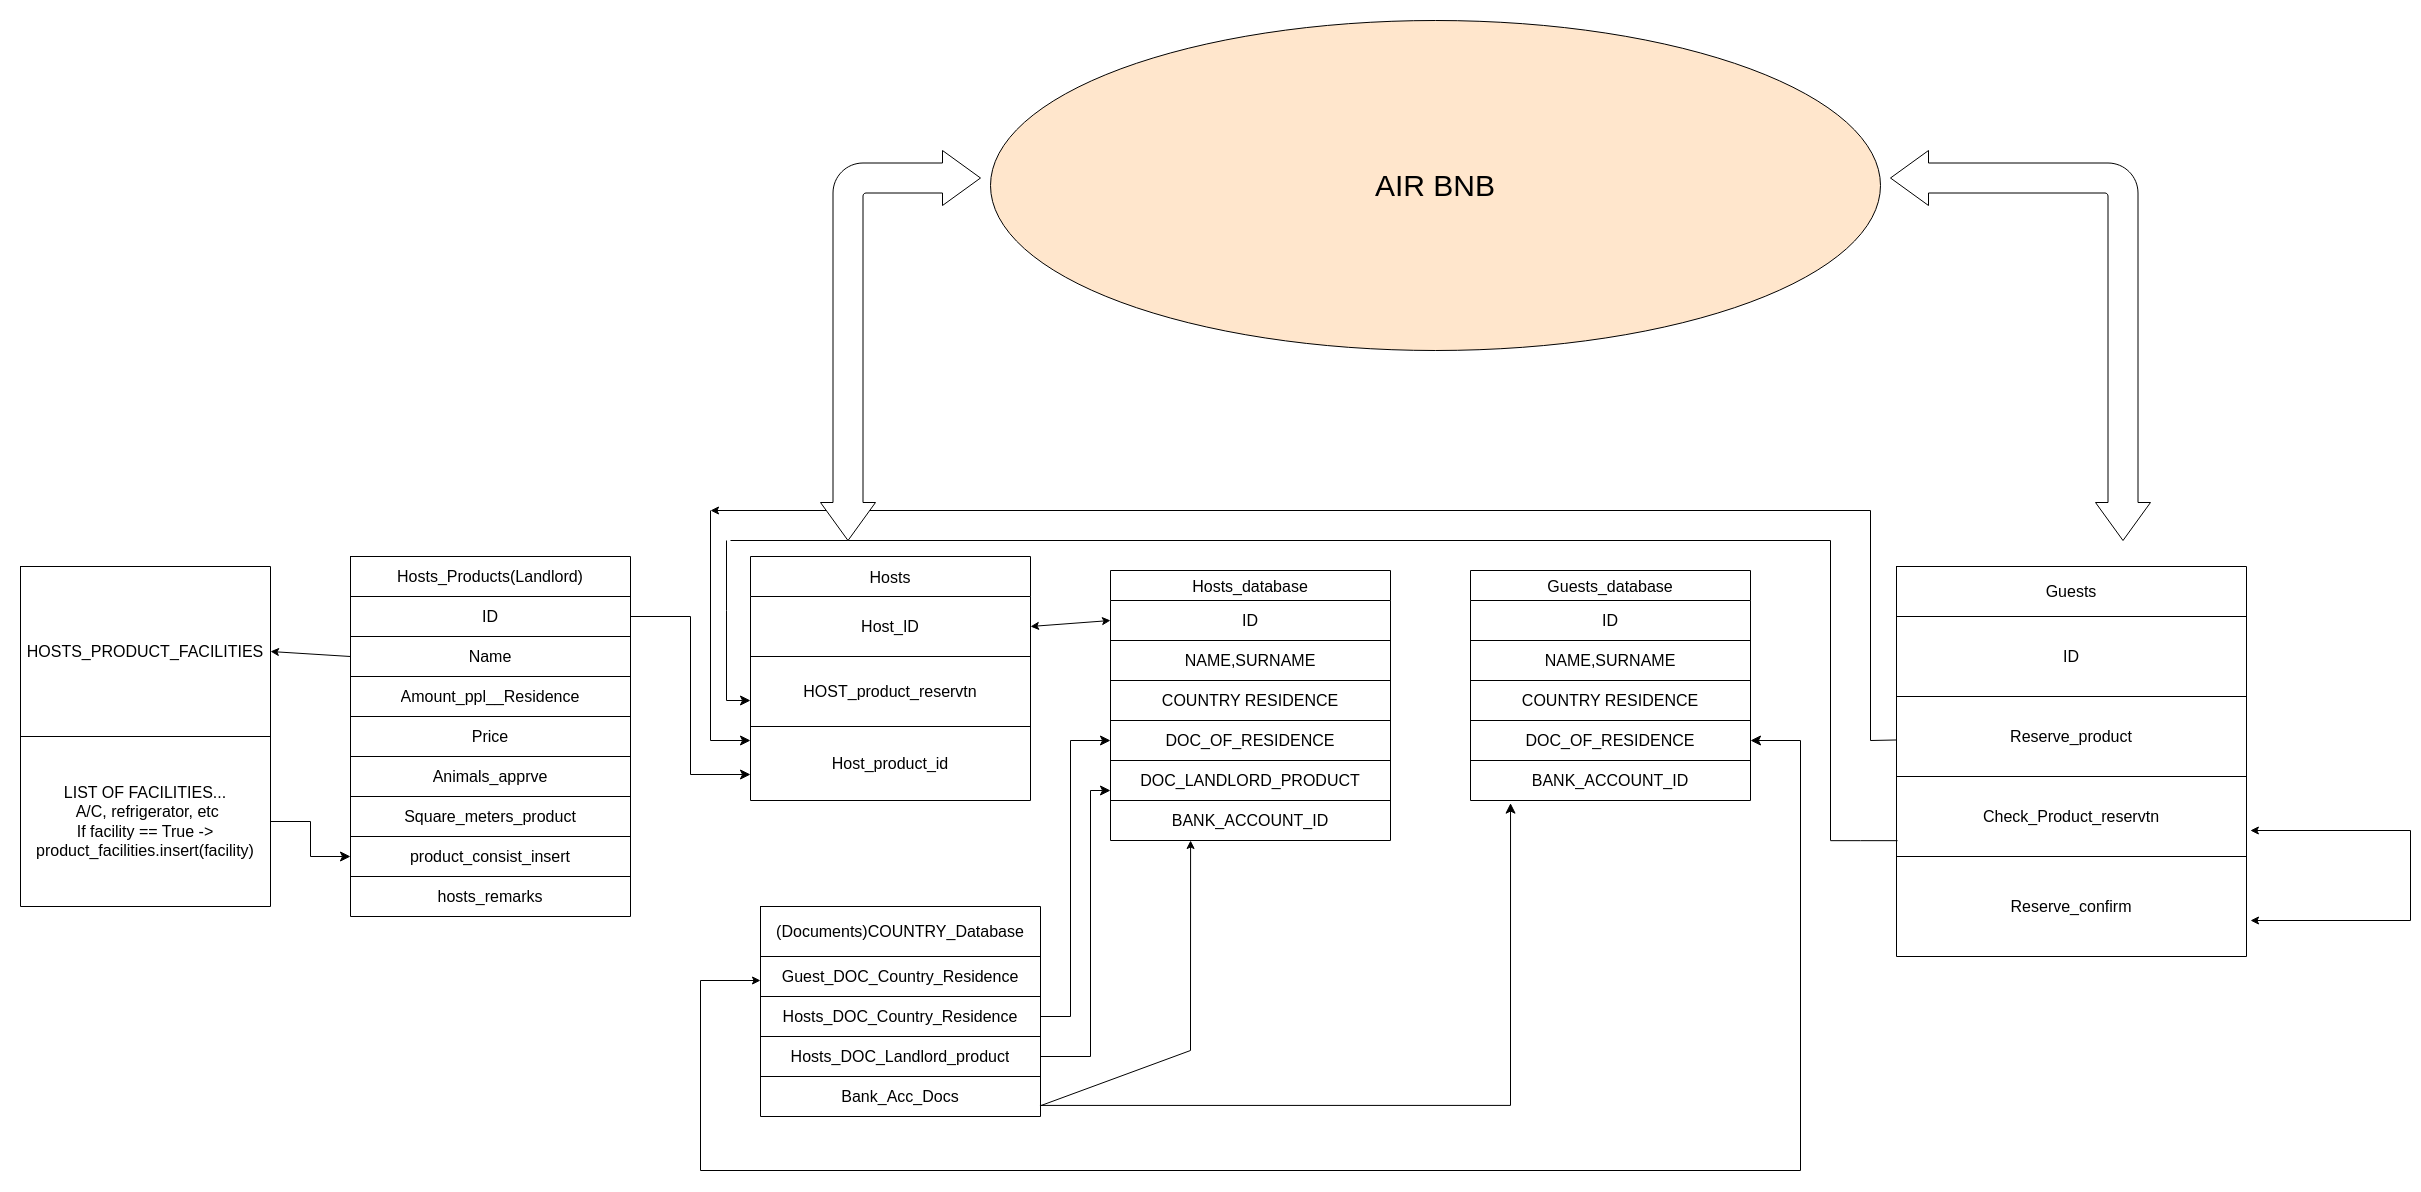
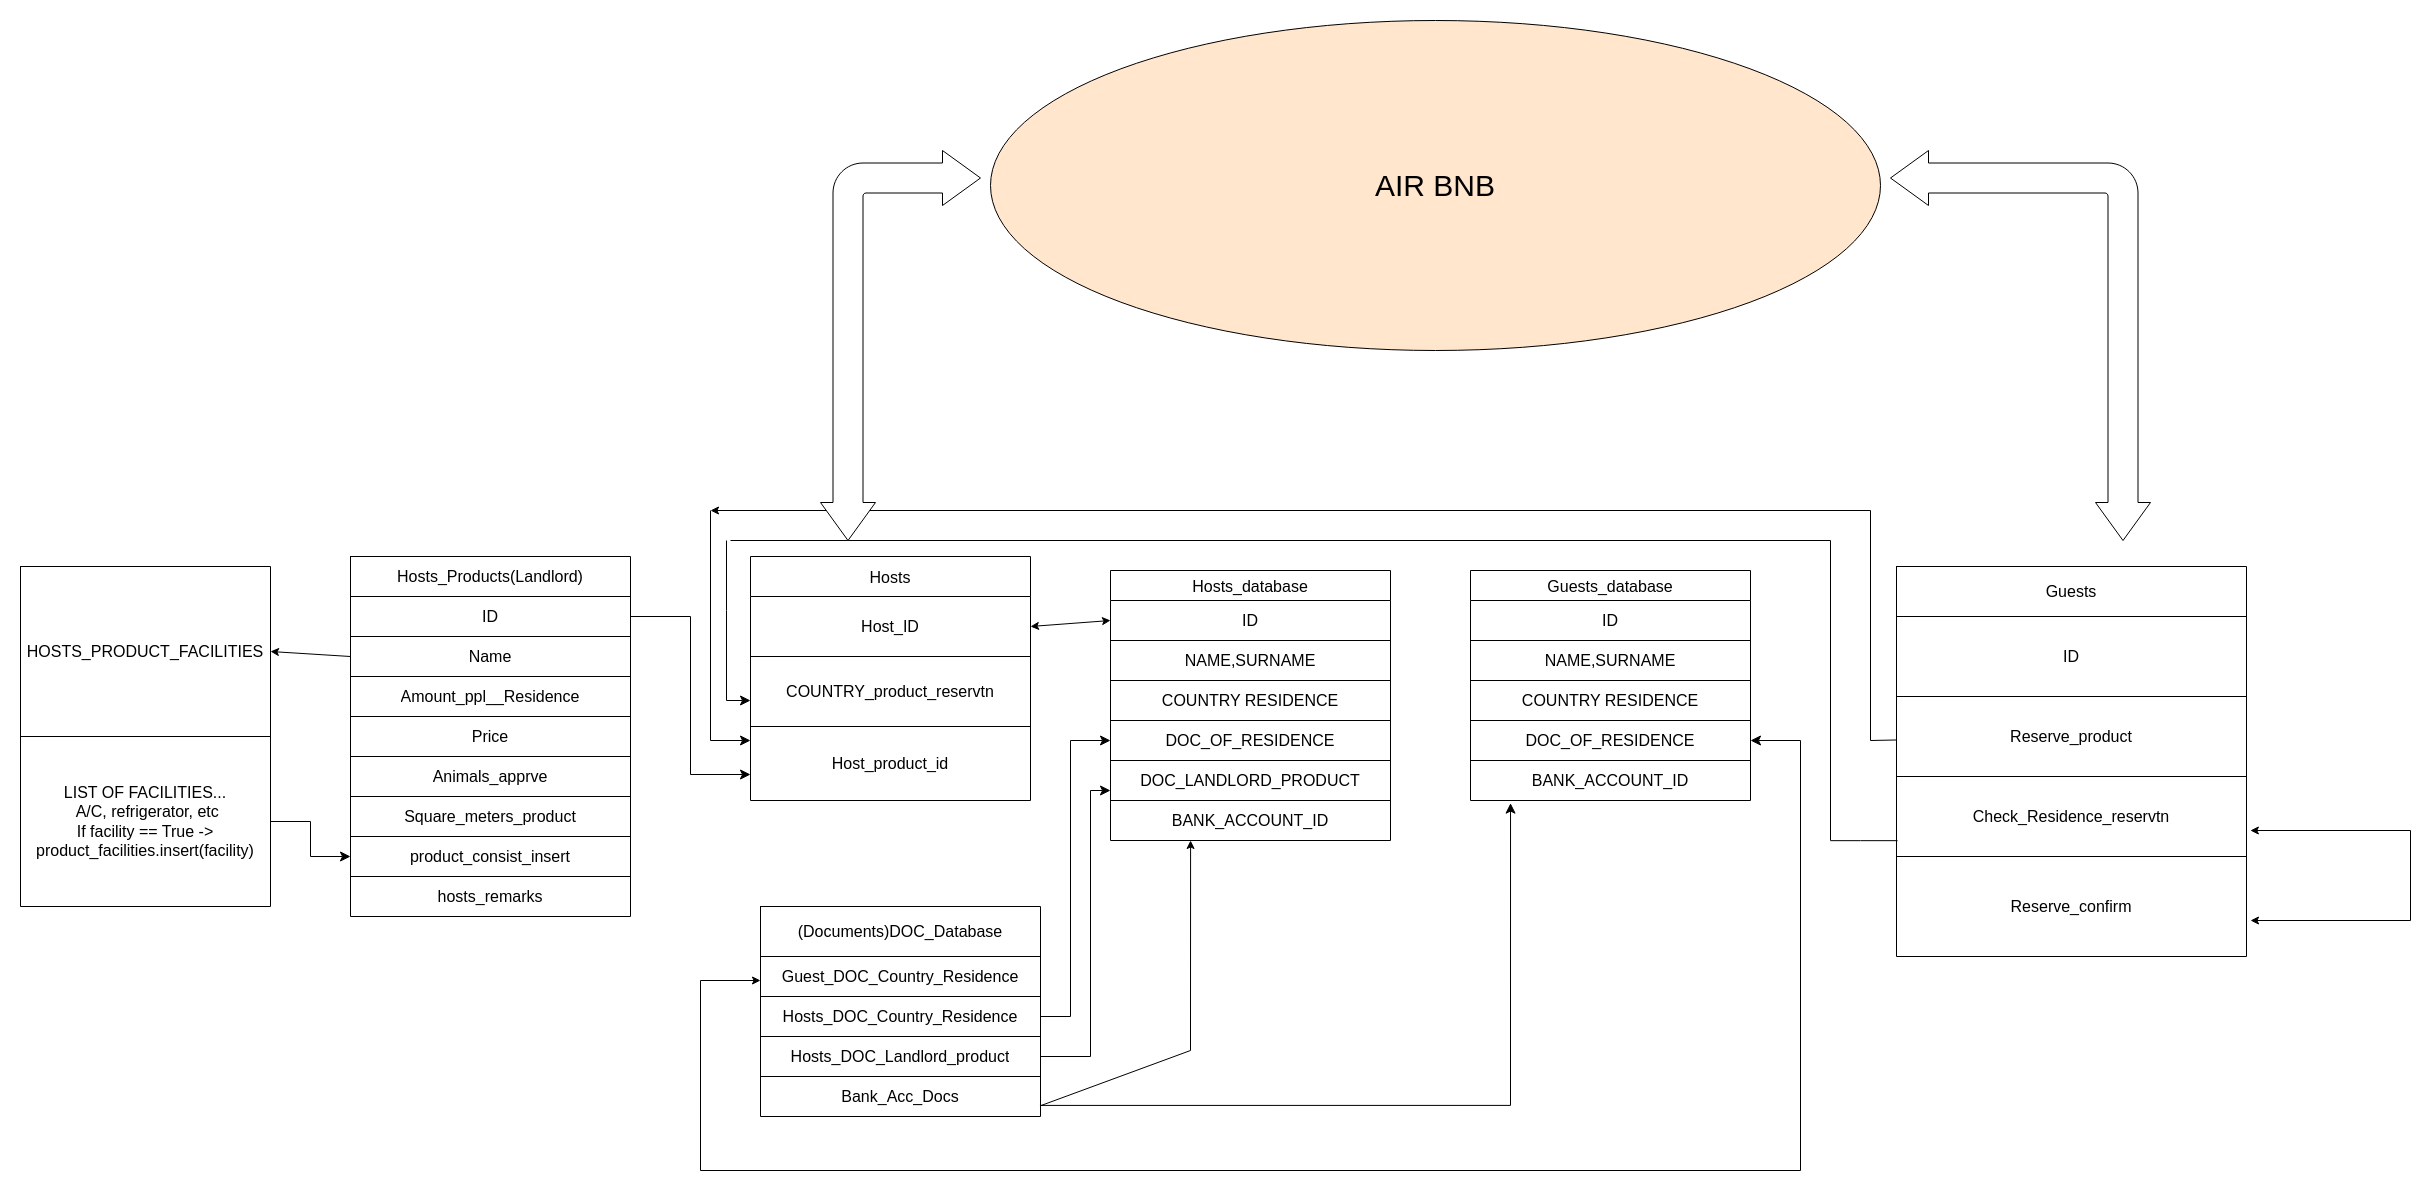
node "HOST_product_reservtn": label "HOST_product_reservtn" -> "COUNTRY_product_reservtn"
node "Check_Product_reservtn": label "Check_Product_reservtn" -> "Check_Residence_reservtn"
node "(Documents)COUNTRY_Database": label "(Documents)COUNTRY_Database" -> "(Documents)DOC_Database"
